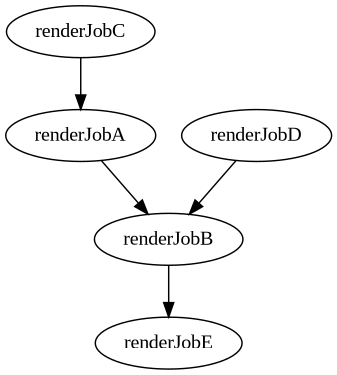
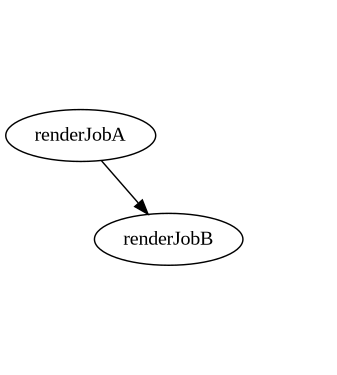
node "renderJobC": removed
node "renderJobD": removed
node "renderJobE": removed
